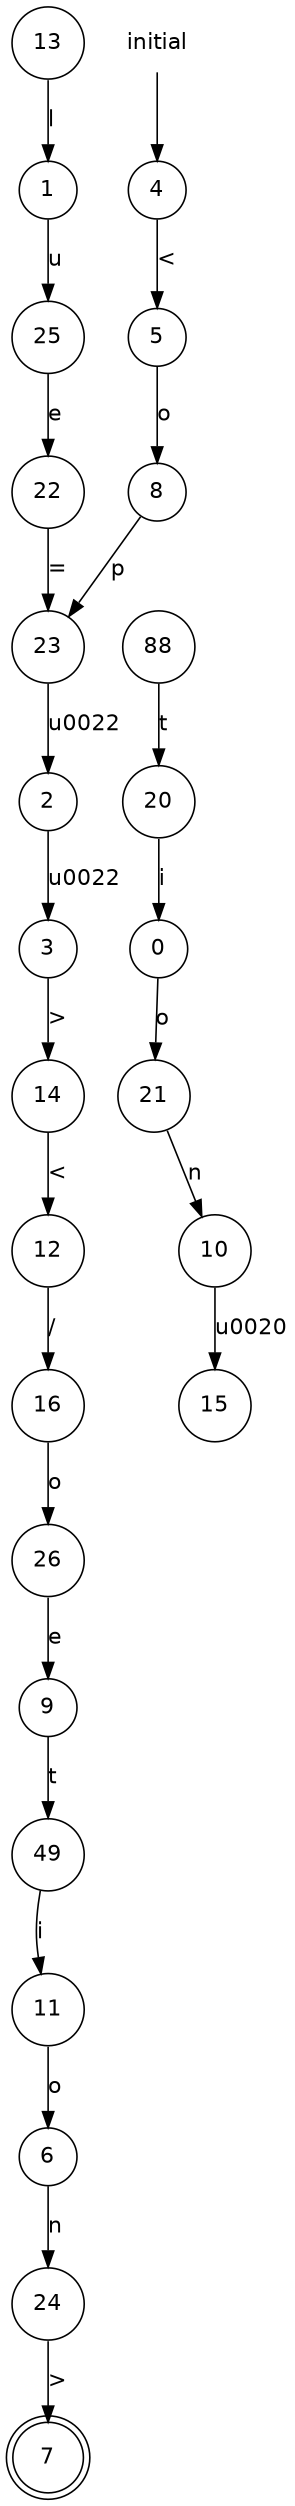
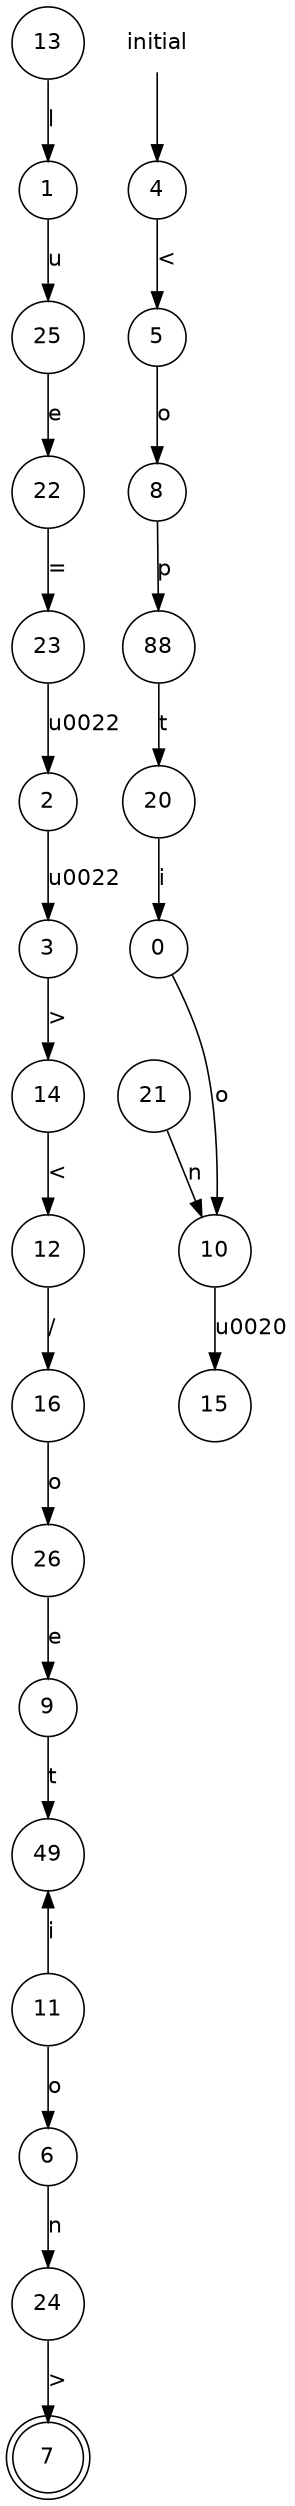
edge "8" -> "23": now "8" -> "88"
edge "0" -> "21": now "0" -> "10"
edge "49" -> "11": reversed
